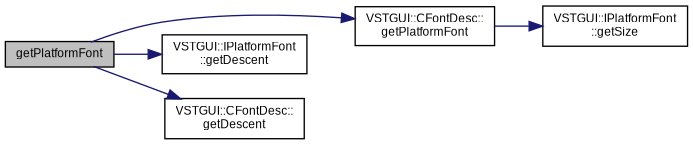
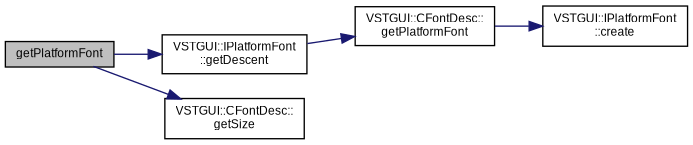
edge "getPlatformFont" -> "VSTGUI::CFontDesc:: getPlatformFont": now "VSTGUI::IPlatformFont ::getDescent" -> "VSTGUI::CFontDesc:: getPlatformFont"
node "VSTGUI::IPlatformFont ::getSize": label "VSTGUI::IPlatformFont ::getSize" -> "VSTGUI::IPlatformFont ::create"
node "VSTGUI::CFontDesc:: getDescent": label "VSTGUI::CFontDesc:: getDescent" -> "VSTGUI::CFontDesc:: getSize"
